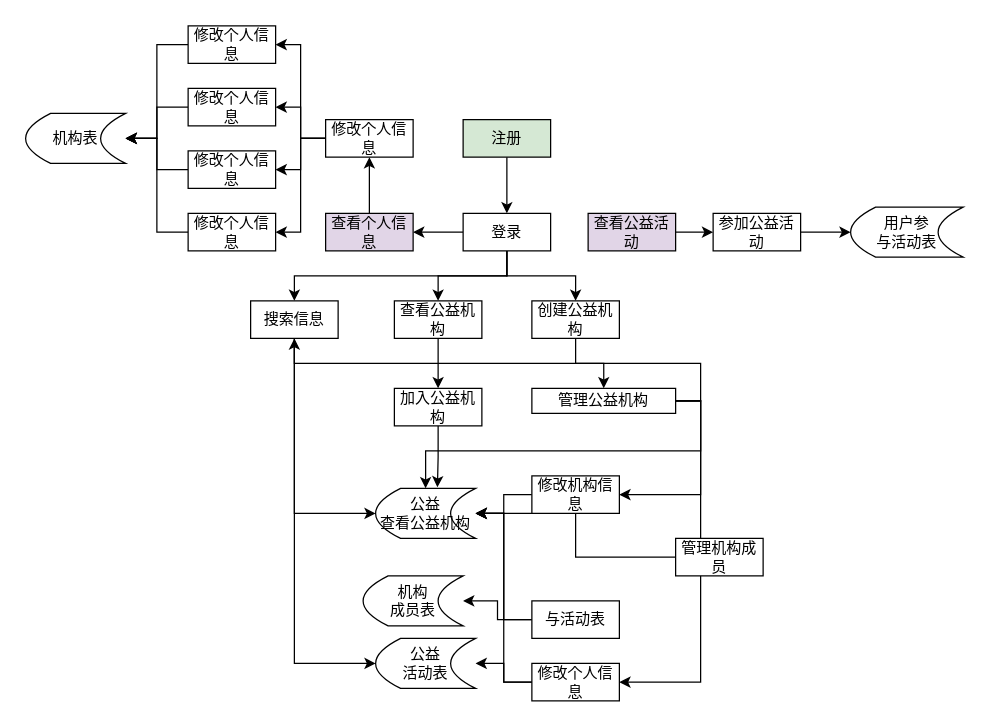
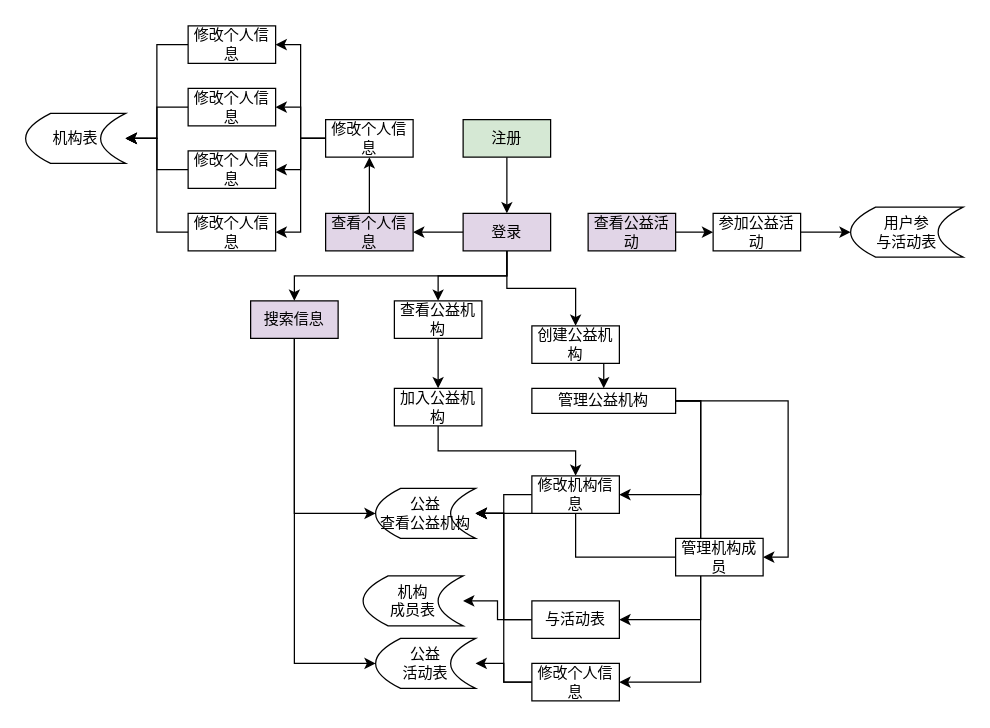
node "登录": fillcolor #ffffff -> #e1d5e7
node "搜索信息": fillcolor #ffffff -> #e1d5e7
node "创建公益机构": moved (576, 319) -> (576, 344)
edge "管理公益机构" -> "搜索信息": now "管理公益机构" -> "与活动表"
edge "管理公益机构" -> "公益 查看公益机构": now "管理公益机构" -> "管理机构成员"
edge "加入公益机构" -> "公益 查看公益机构": now "加入公益机构" -> "修改机构信息"
